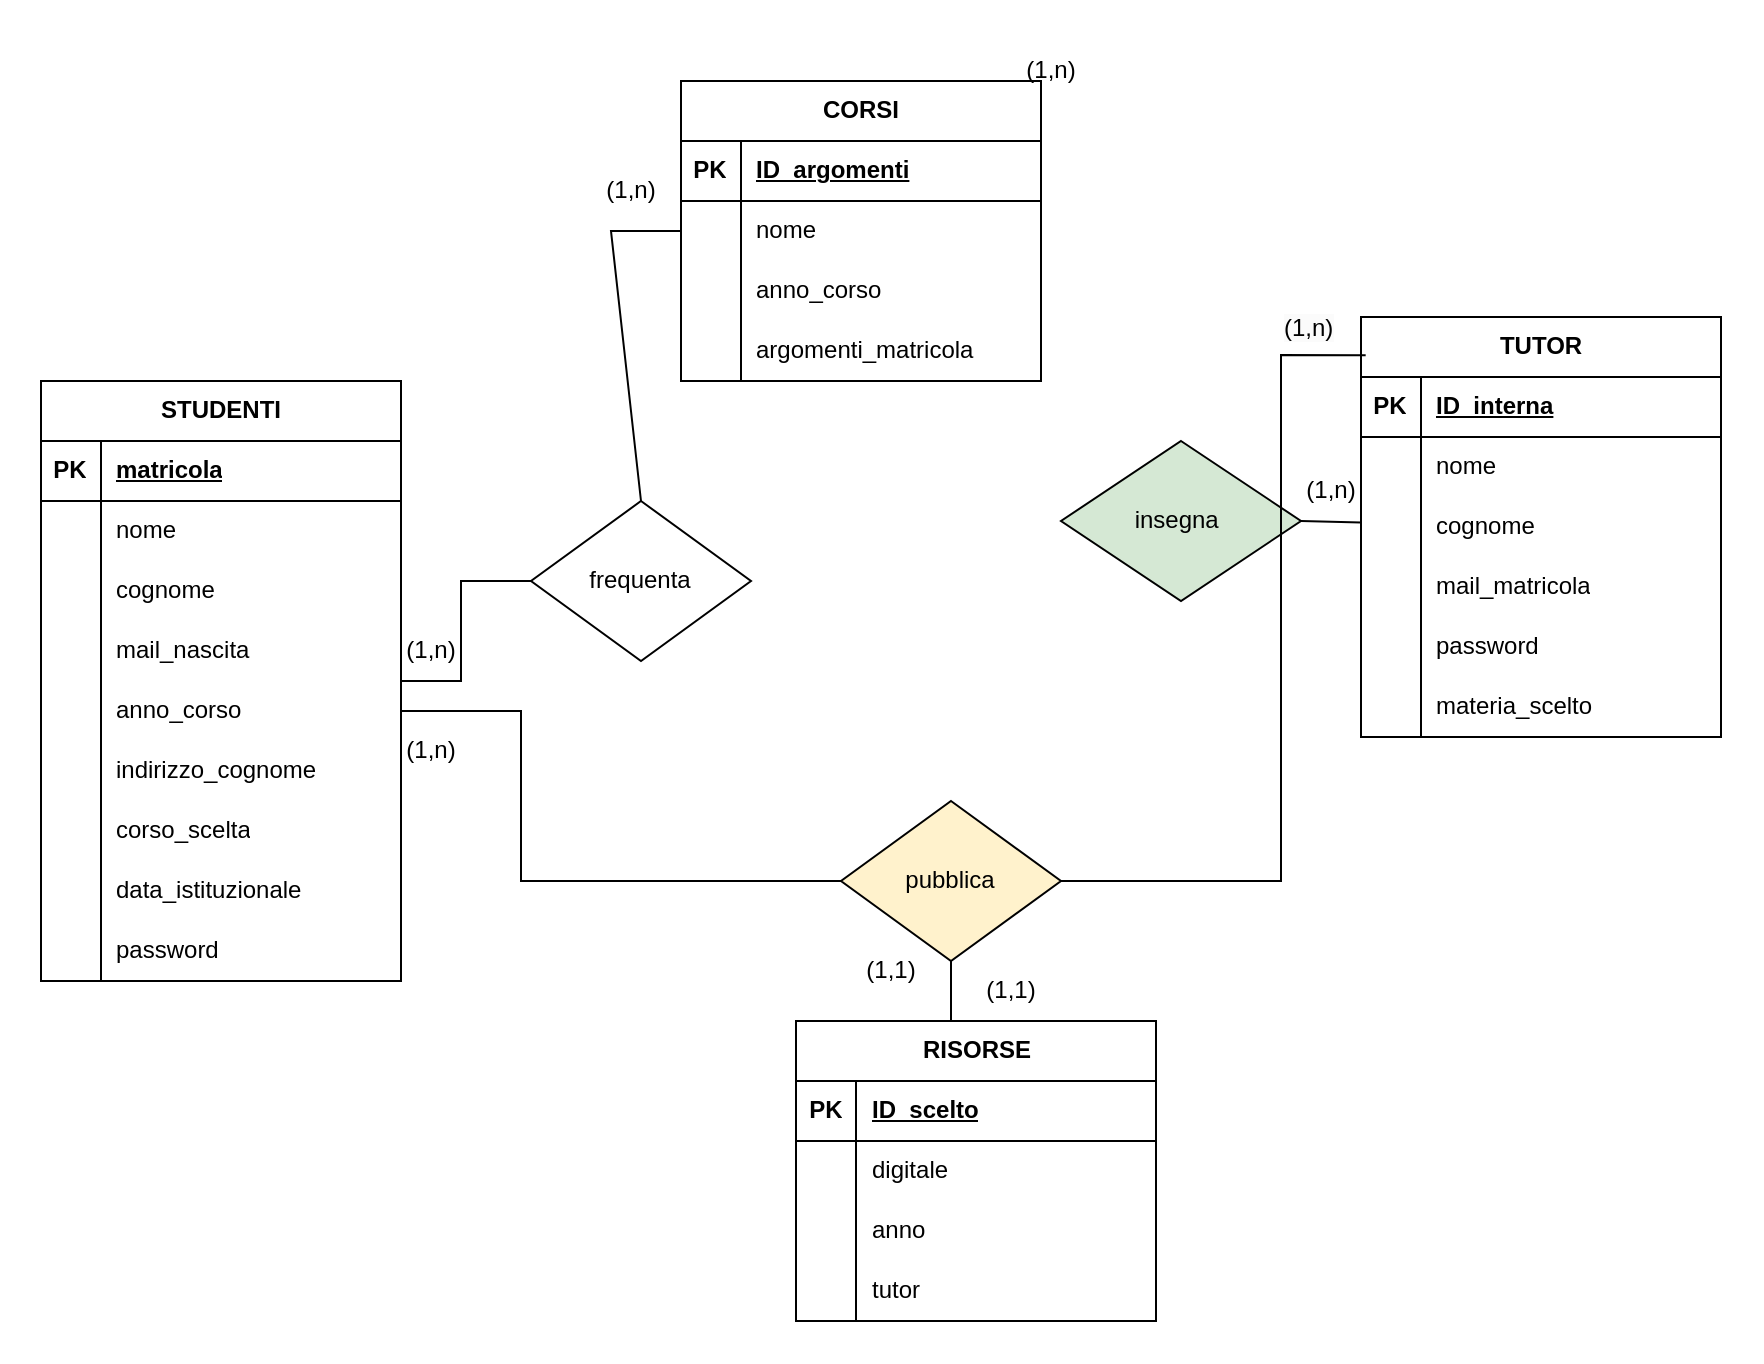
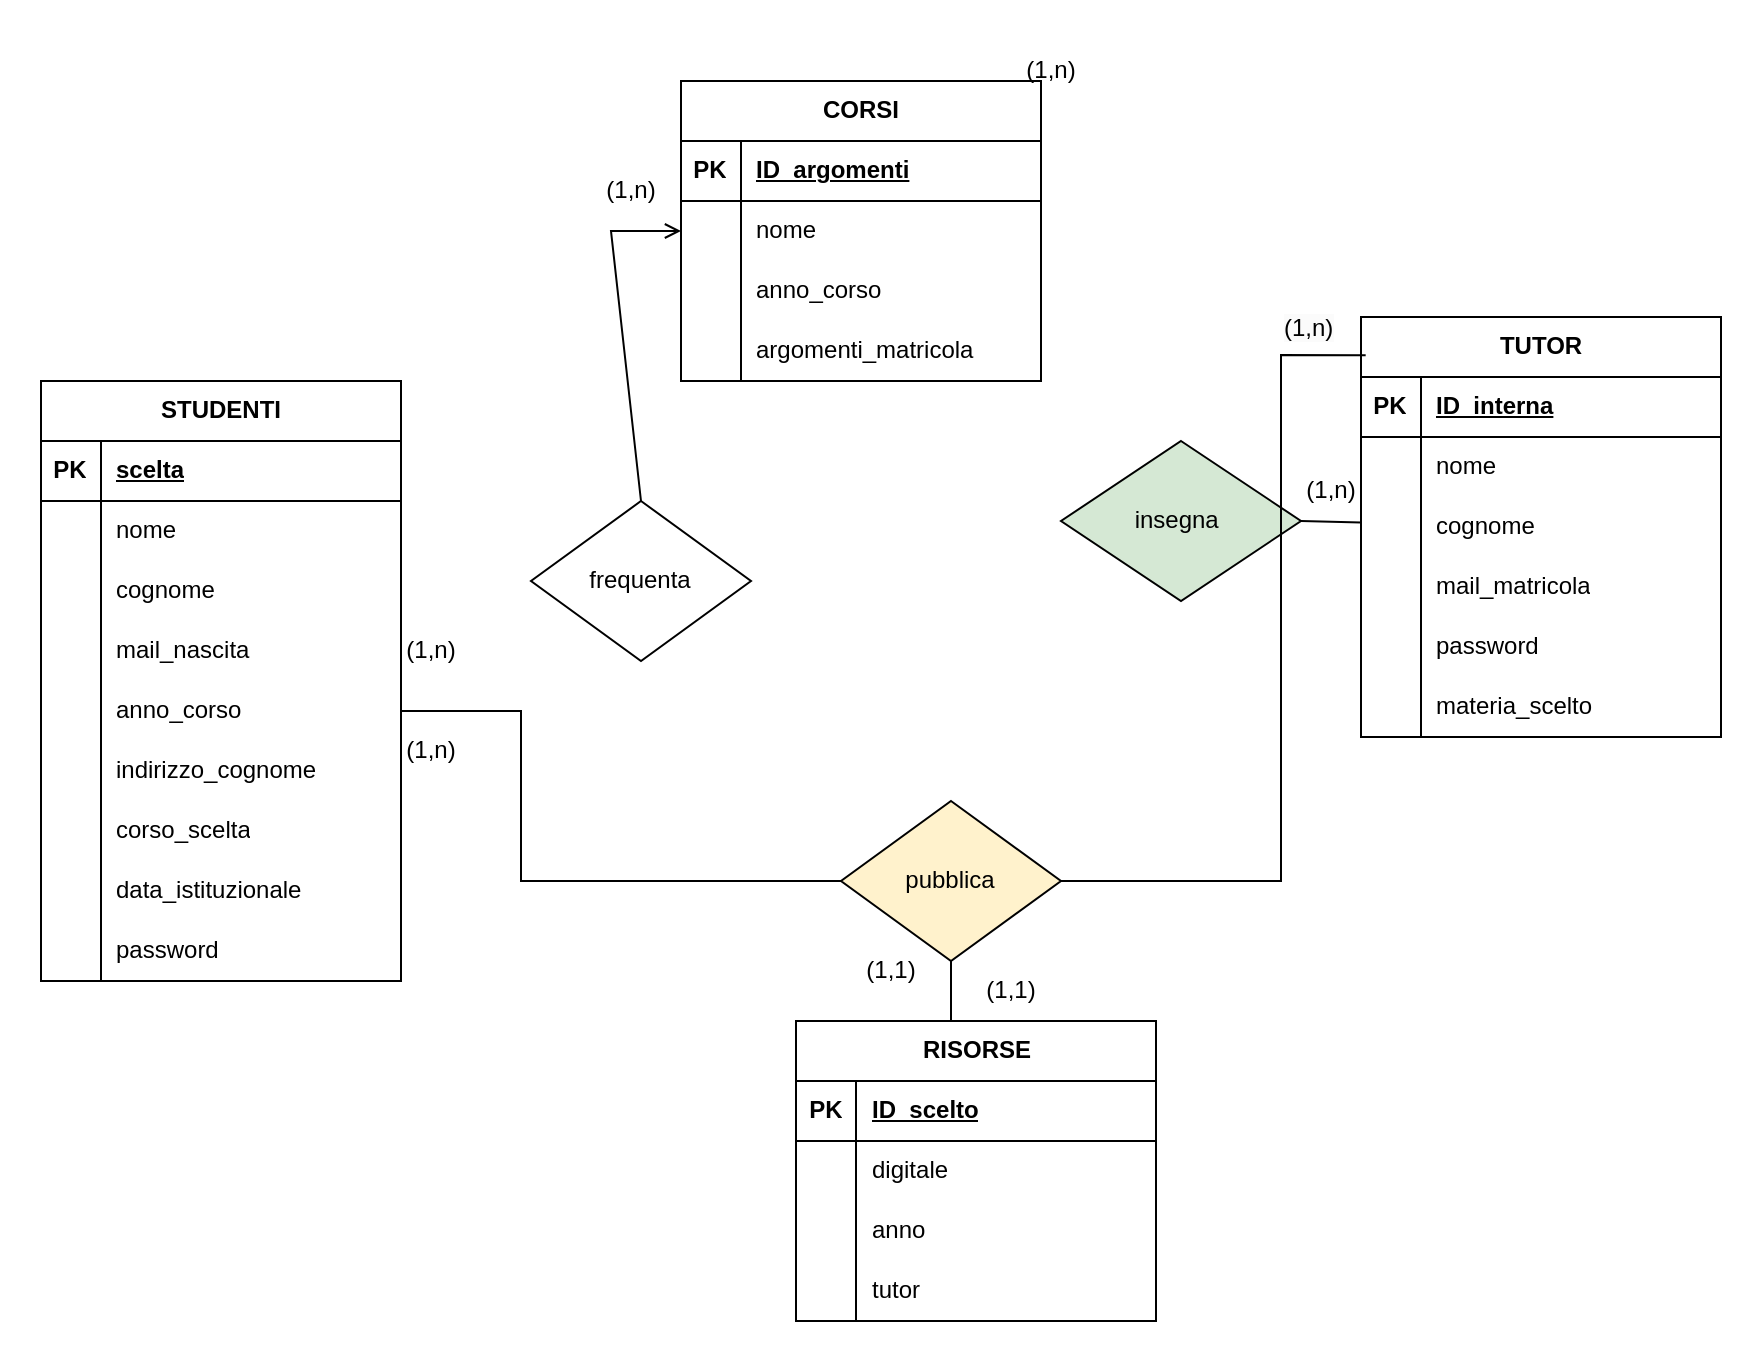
edge "CORSI" -- "frequenta": arrowhead none -> open
node "matricola": label "matricola" -> "scelta"
edge "frequenta" -- "STUDENTI": removed
